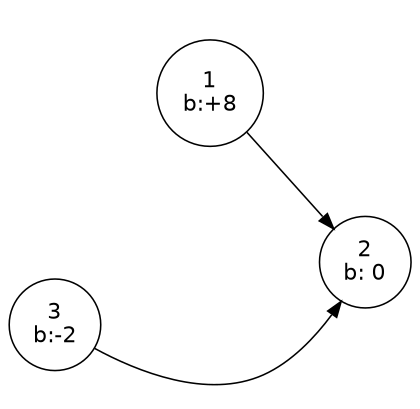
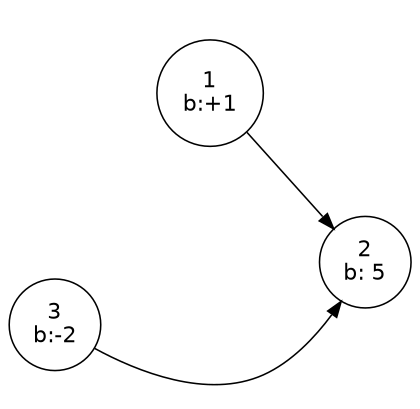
node "1 b:+8": label "1 b:+8" -> "1 b:+1"
node "2 b: 0": label "2 b: 0" -> "2 b: 5"
